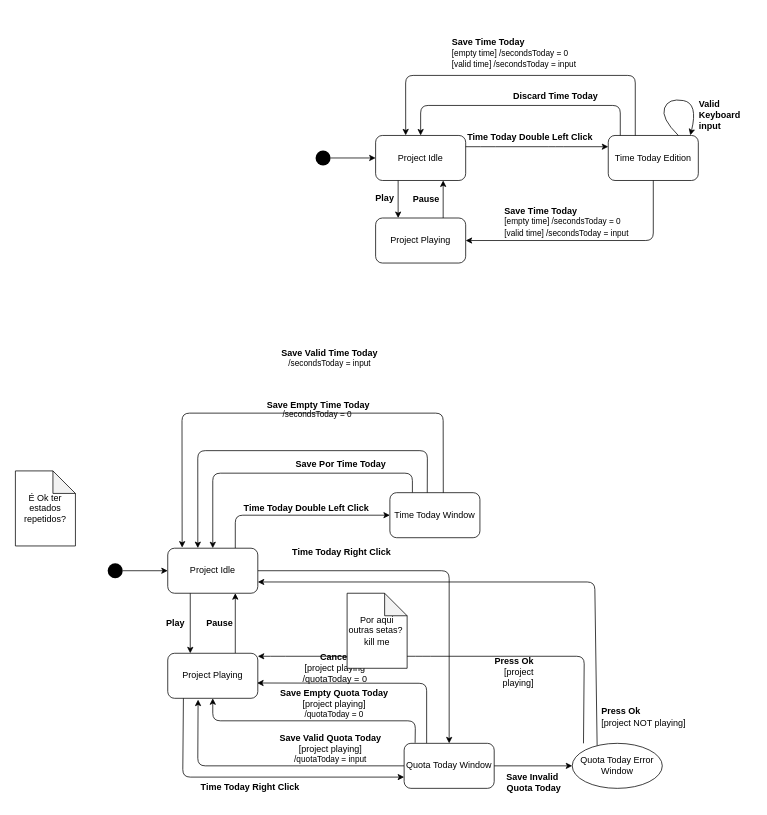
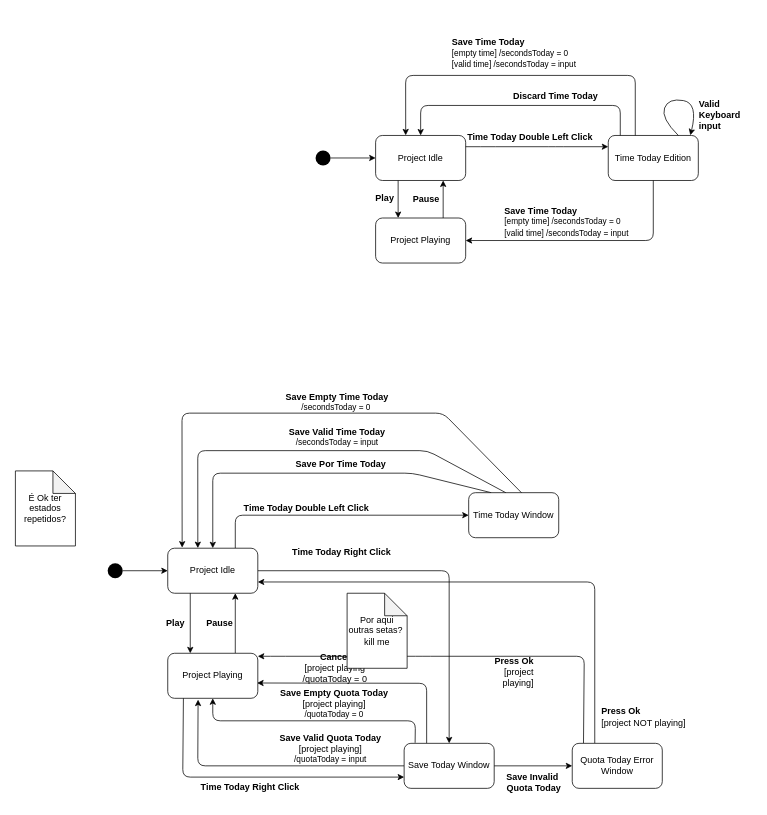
node "Save Valid Time Today /secondsToday = input": moved (330, 358) -> (337, 437)
node "Save Empty Time Today /secondsToday = 0": moved (318, 409) -> (337, 402)
node "Time Today Window": moved (435, 515) -> (513, 515)
node "Quota Today Window": label "Quota Today Window" -> "Save Today Window"
node "Quota Today Error Window": shape ellipse -> rounded rectangle
